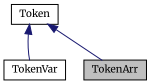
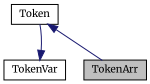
edge "TokenVar" -> "Token": reversed
